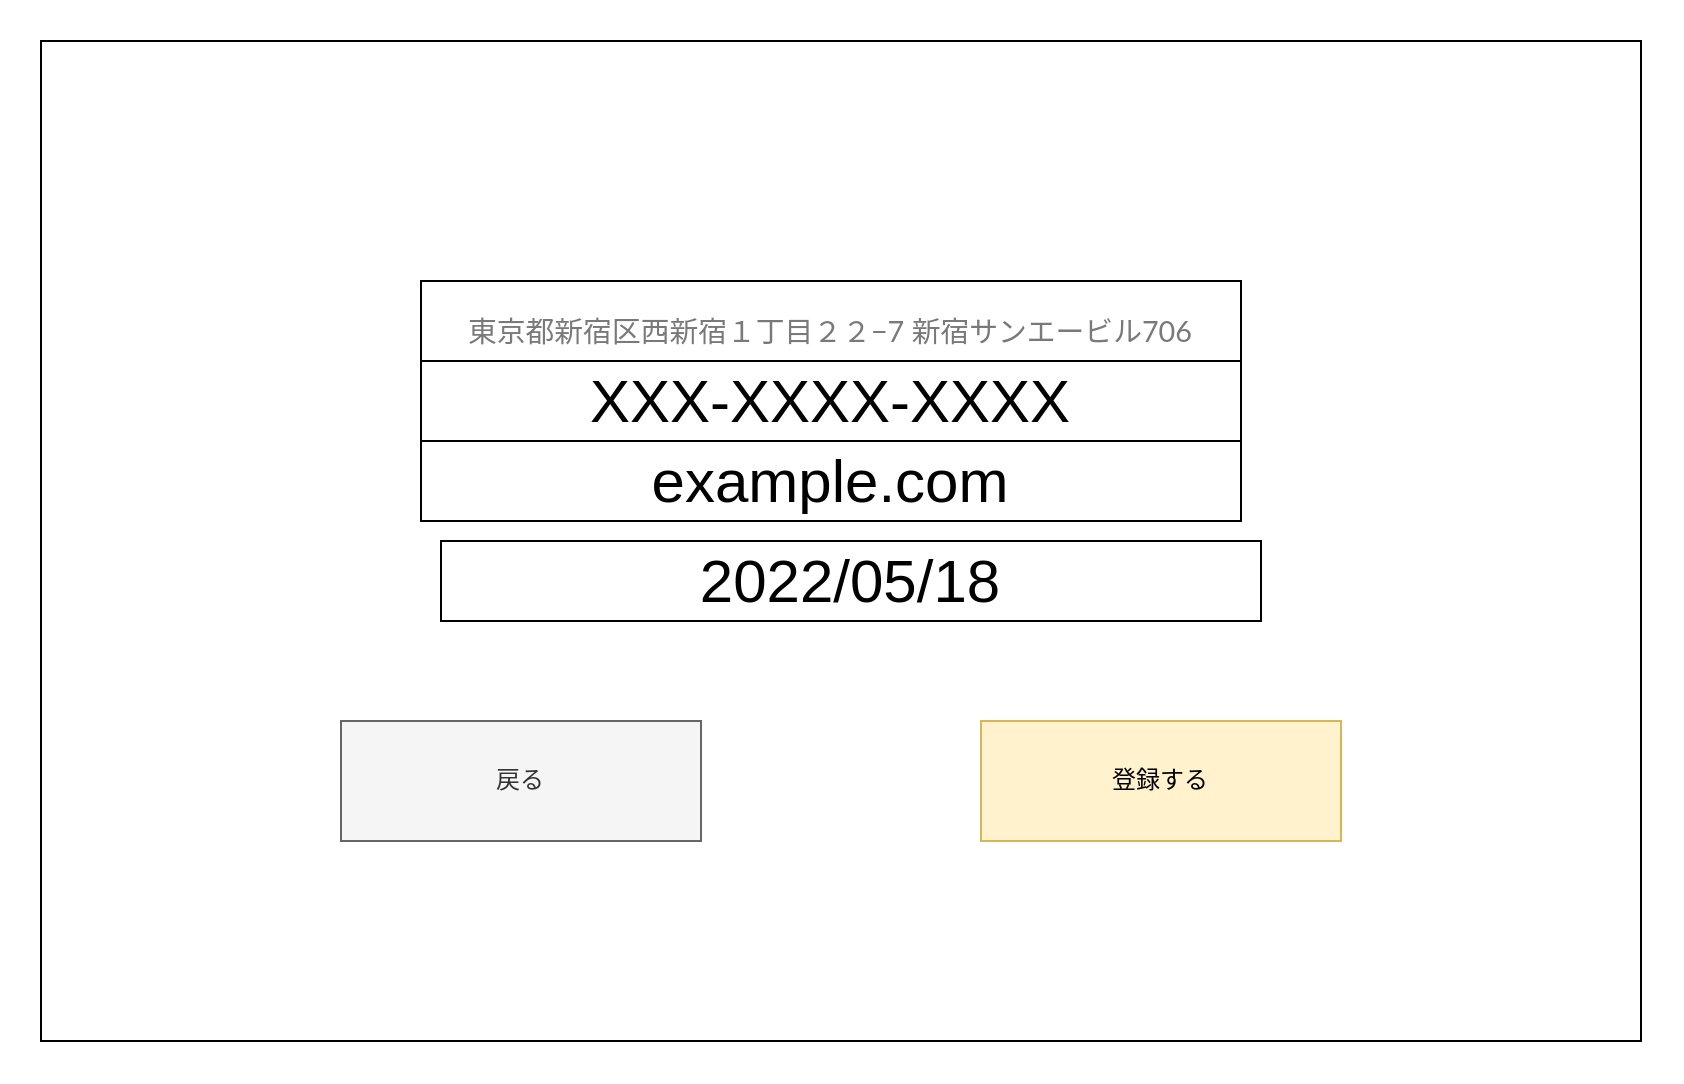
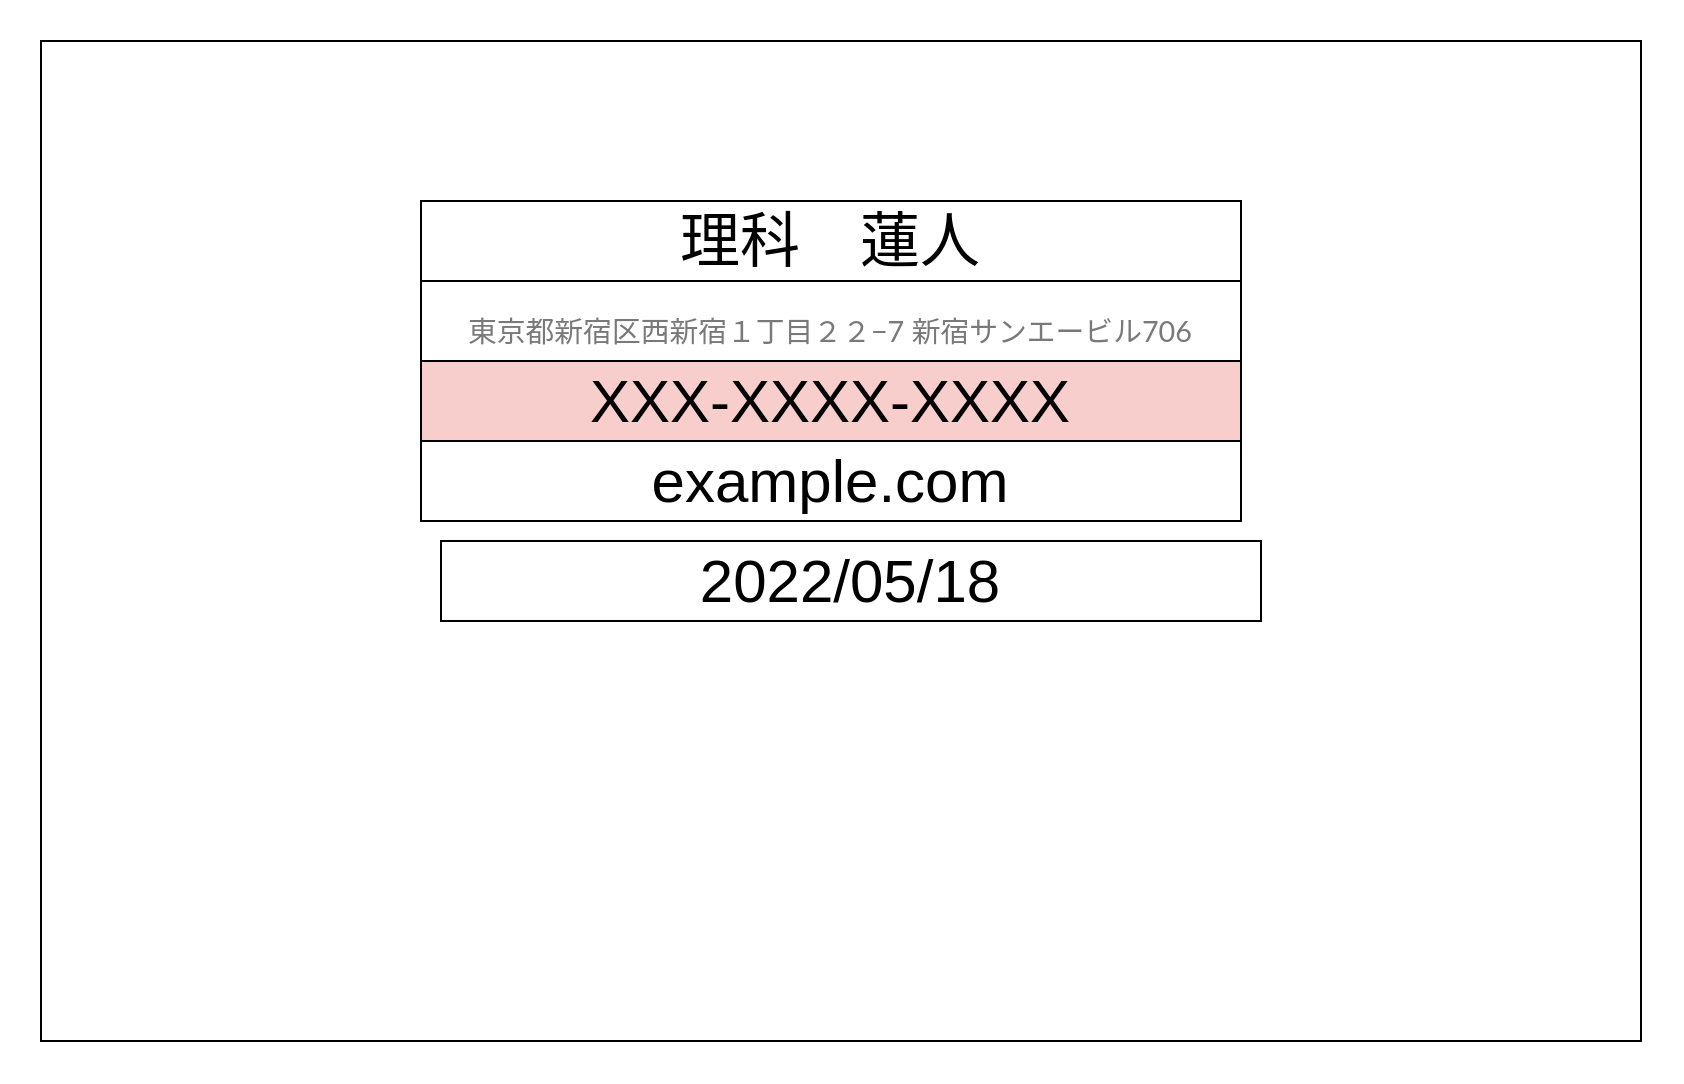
node "理科 蓮人": added
node "XXX-XXXX-XXXX": fillcolor #ffffff -> #f8cecc
node "戻る": removed
node "登録する": removed
